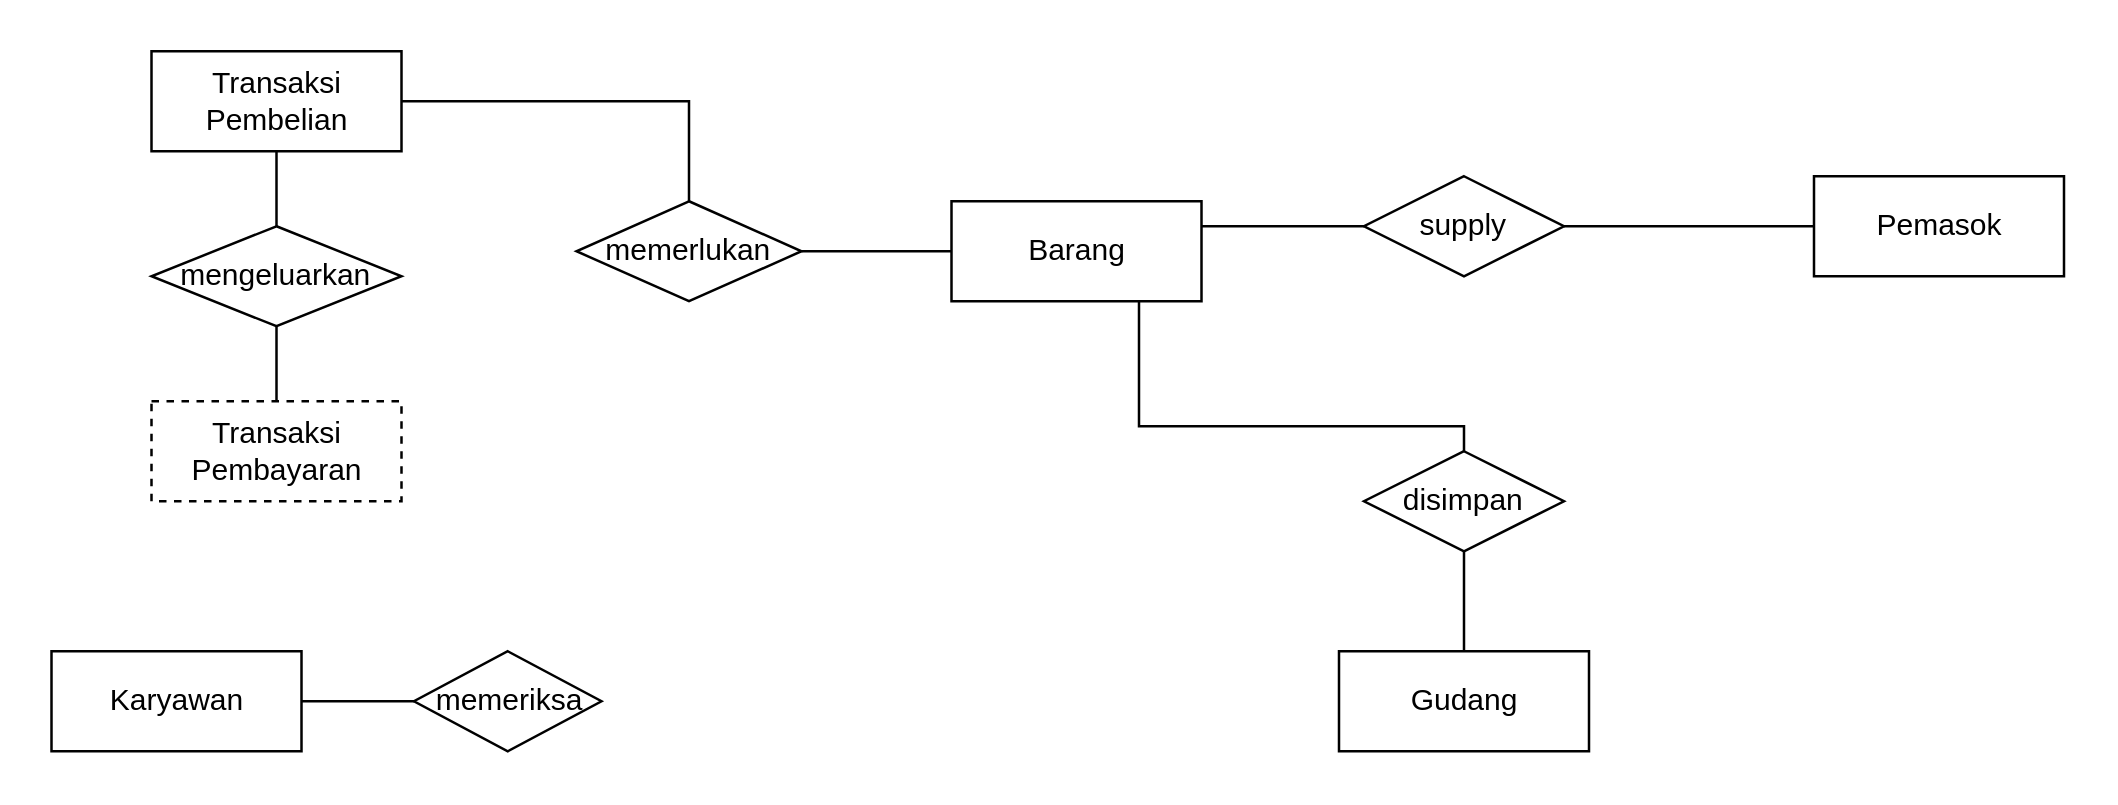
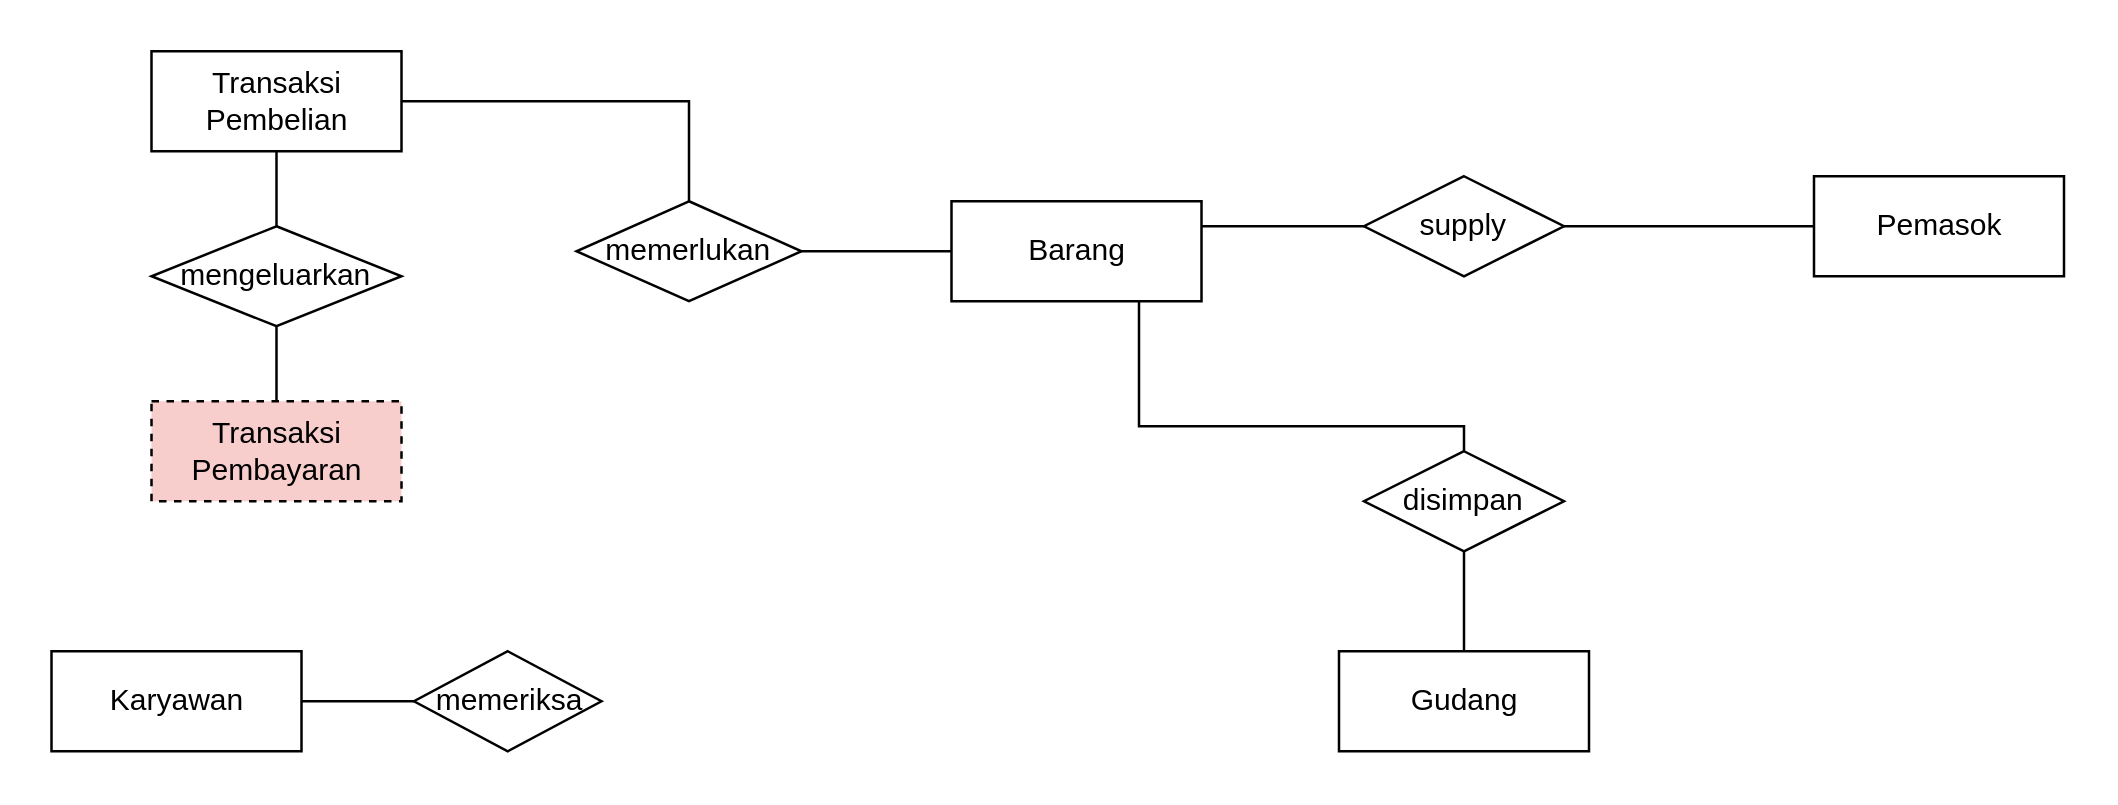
node "Transaksi Pembayaran": fillcolor #ffffff -> #f8cecc
